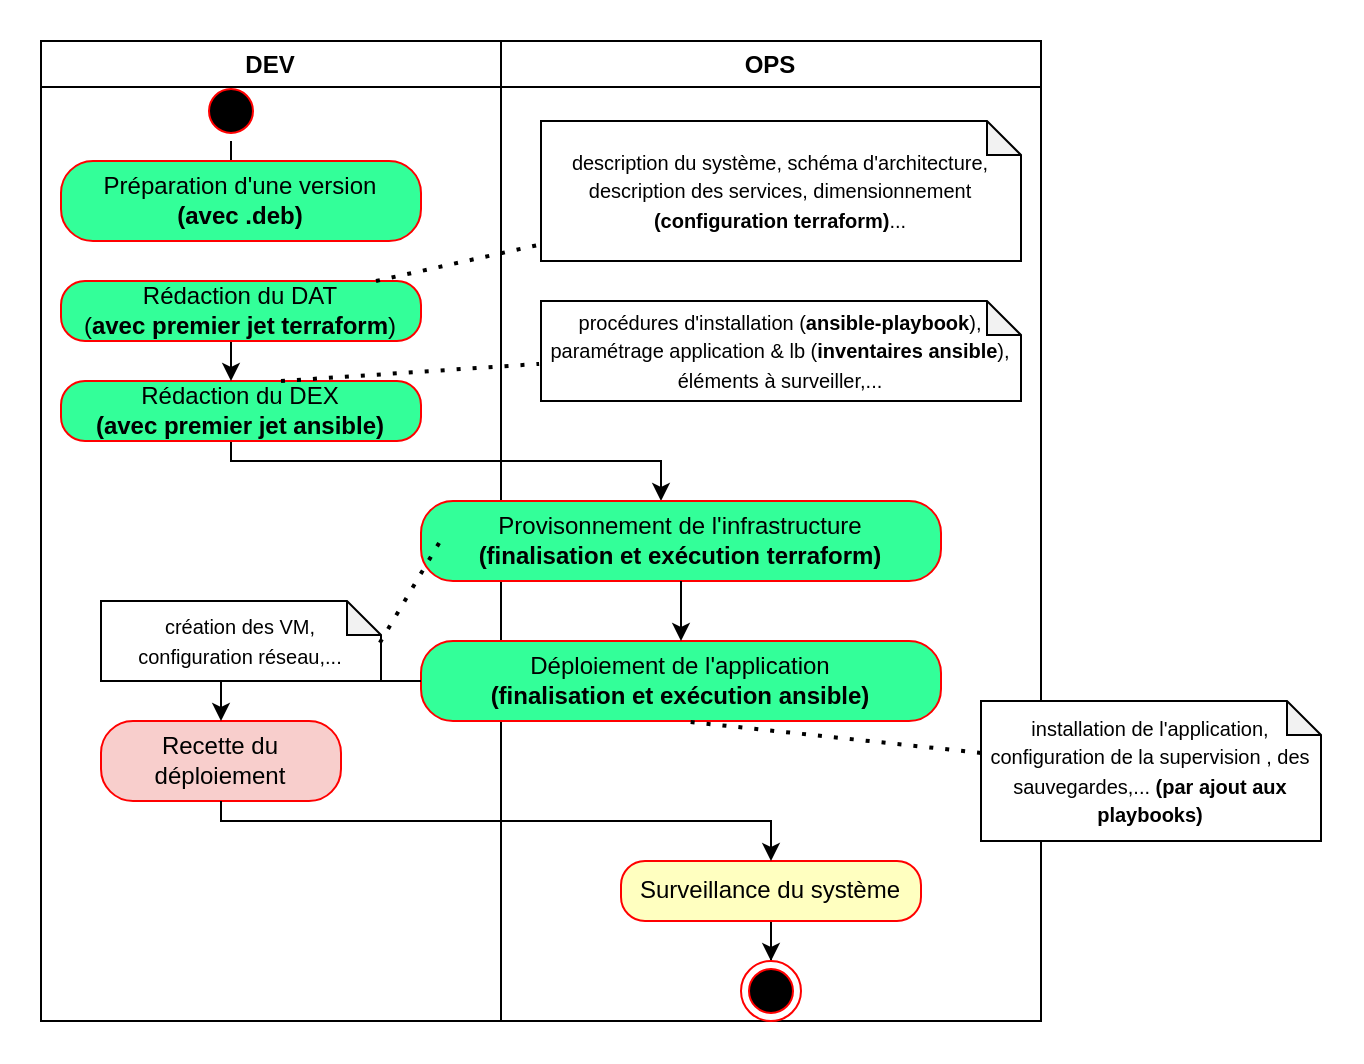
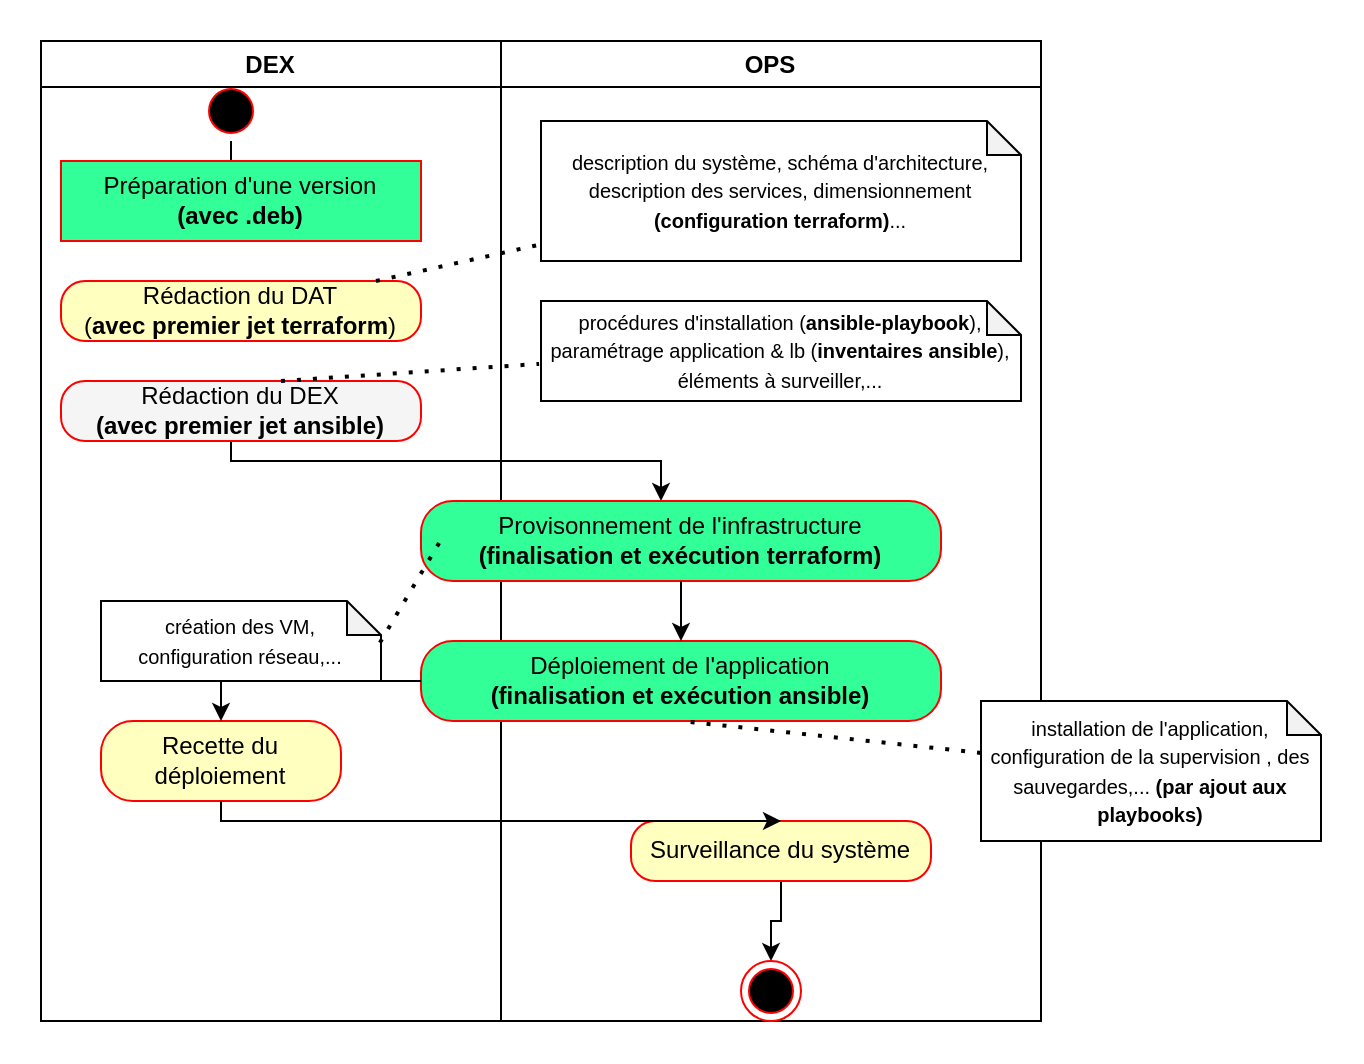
node "DEV": label "DEV" -> "DEX"
node "Préparation d'une version (avec .deb)": shape rounded rectangle -> rectangle
node "Rédaction du DAT (avec premier jet terraform)": fillcolor #33ff99 -> #ffffc0
edge "Rédaction du DAT (avec premier jet terraform)" -> "Rédaction du DEX (avec premier jet ansible)": removed
node "Rédaction du DEX (avec premier jet ansible)": fillcolor #33ff99 -> #f5f5f5
node "Recette du déploiement": fillcolor #f8cecc -> #ffffc0
node "Surveillance du système": moved (771, 891) -> (781, 851)
